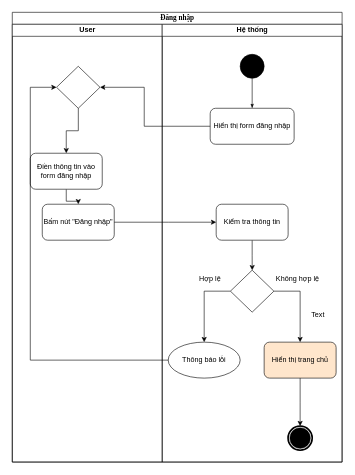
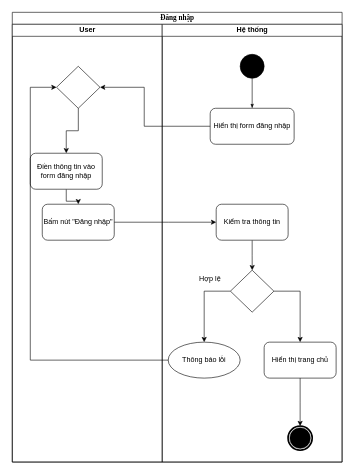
node "Không hợp lệ": removed
node "Text": removed
node "Hiển thị trang chủ": fillcolor #ffe6cc -> #ffffff
